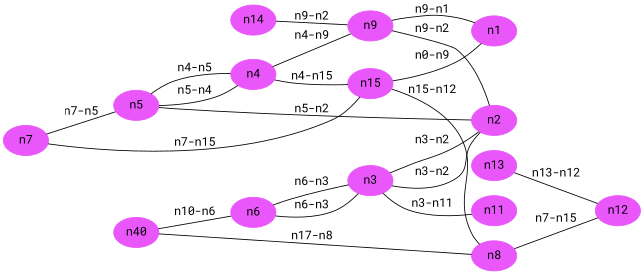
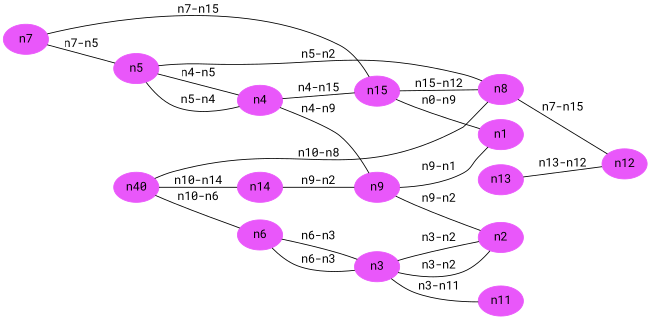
edge "n5" -- "n2": now "n5" -- "n8"
edge "n40" -- "n14": added, label "n10-n14"
edge "n40" -- "n8": label "n17-n8" -> "n10-n8"
